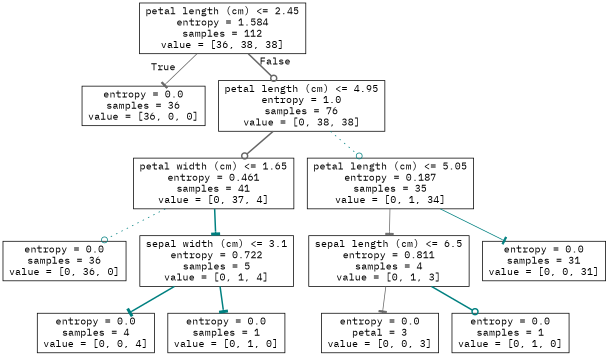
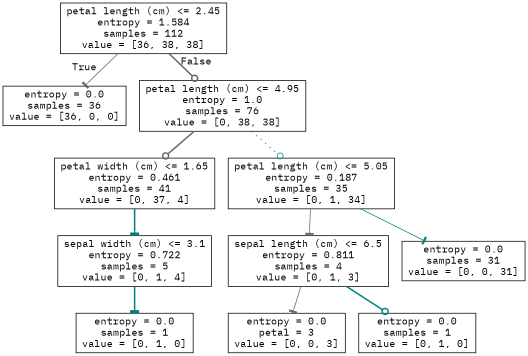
node "entropy = 0.0 samples = 36 value = [0, 36, 0]": removed
node "entropy = 0.0 samples = 4 value = [0, 0, 4]": removed
